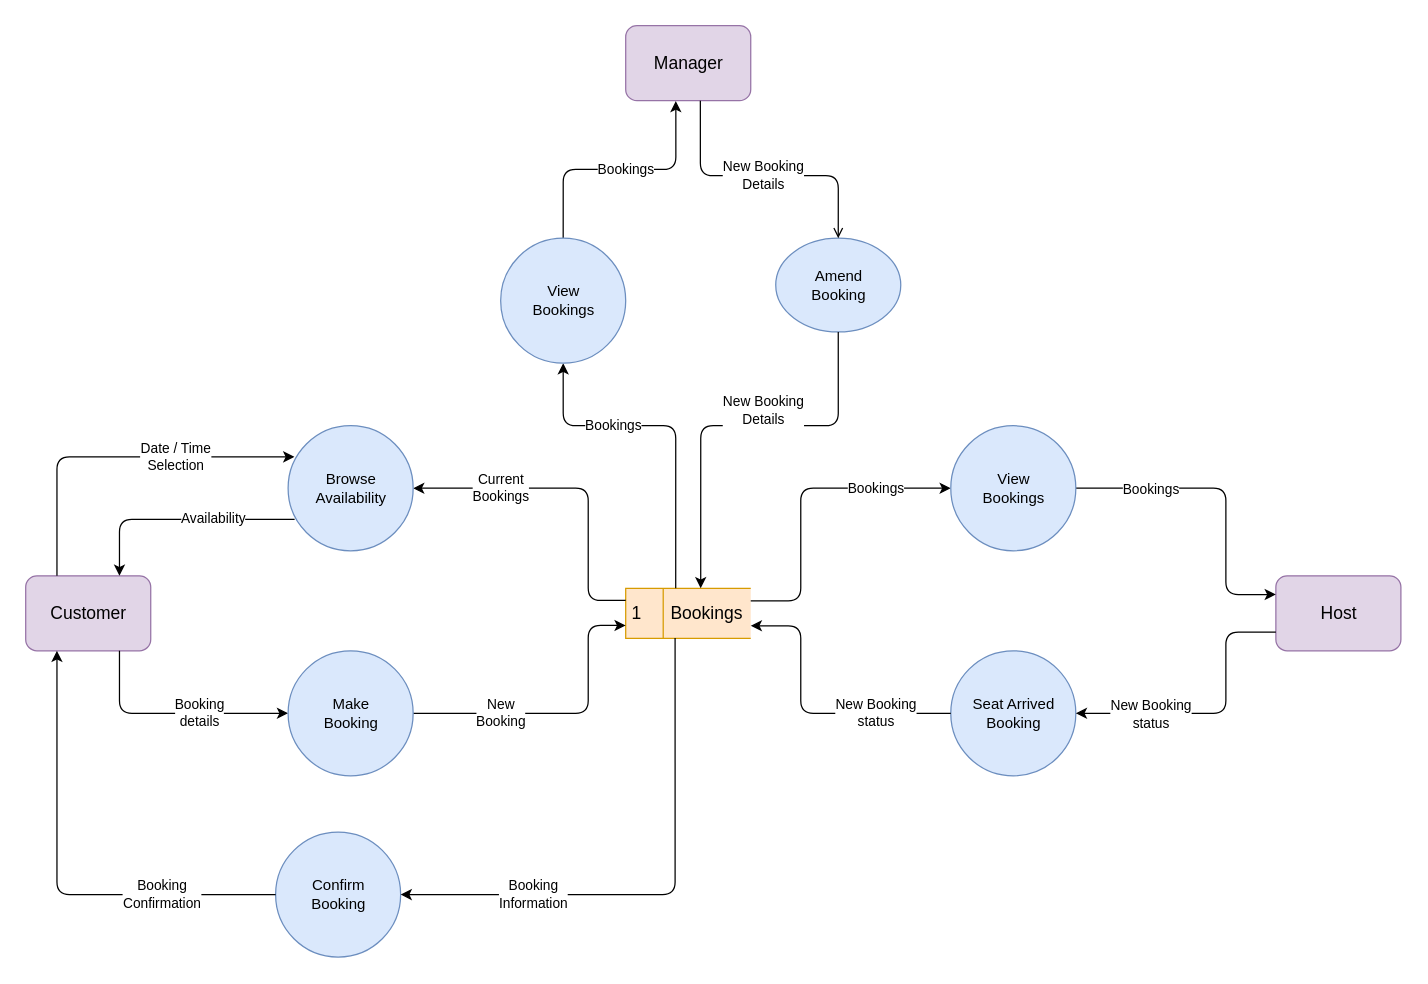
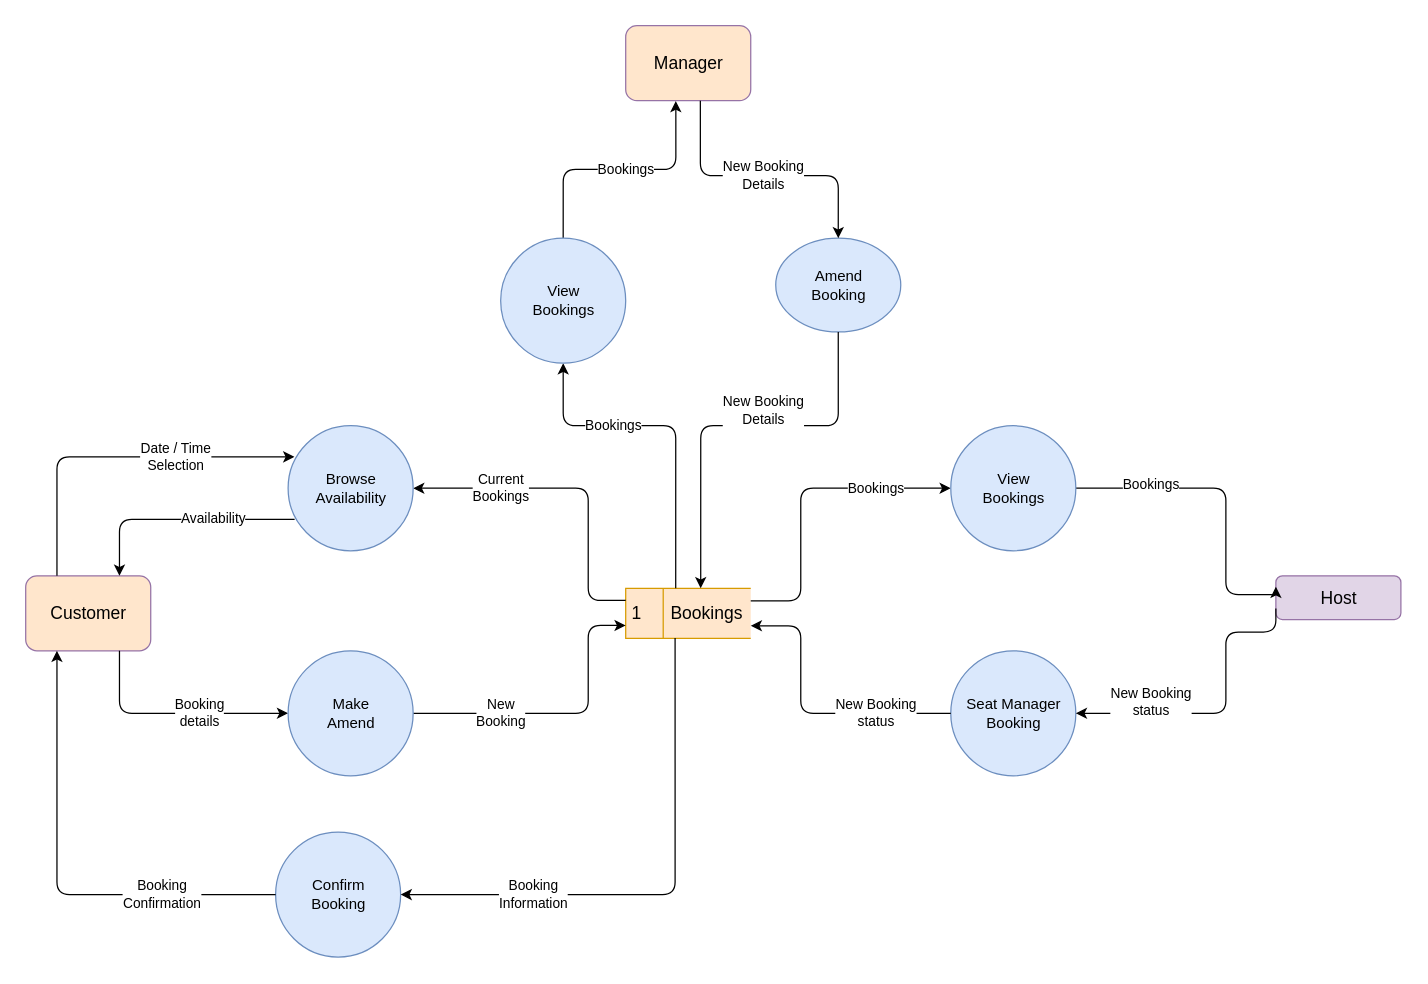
node "Manager": fillcolor #e1d5e7 -> #ffe6cc
edge "Manager" -> "Amend Booking": arrowhead open -> classic
node "Customer": fillcolor #e1d5e7 -> #ffe6cc
node "Host": size 125x75 -> 125x44
node "Make Booking": label "Make Booking" -> "Make Amend"
node "Seat Arrived Booking": label "Seat Arrived Booking" -> "Seat Manager Booking"
